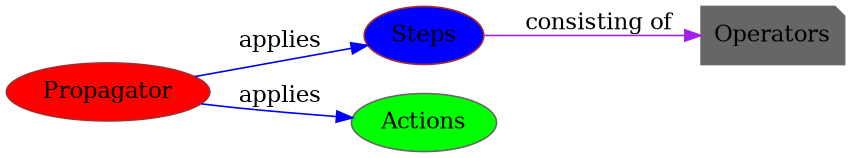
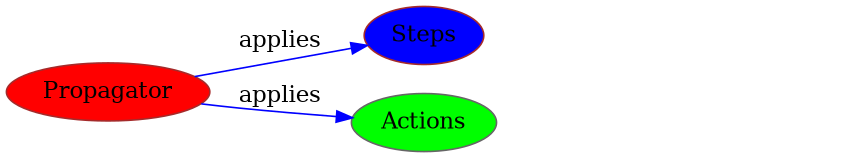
node "Operators": removed
